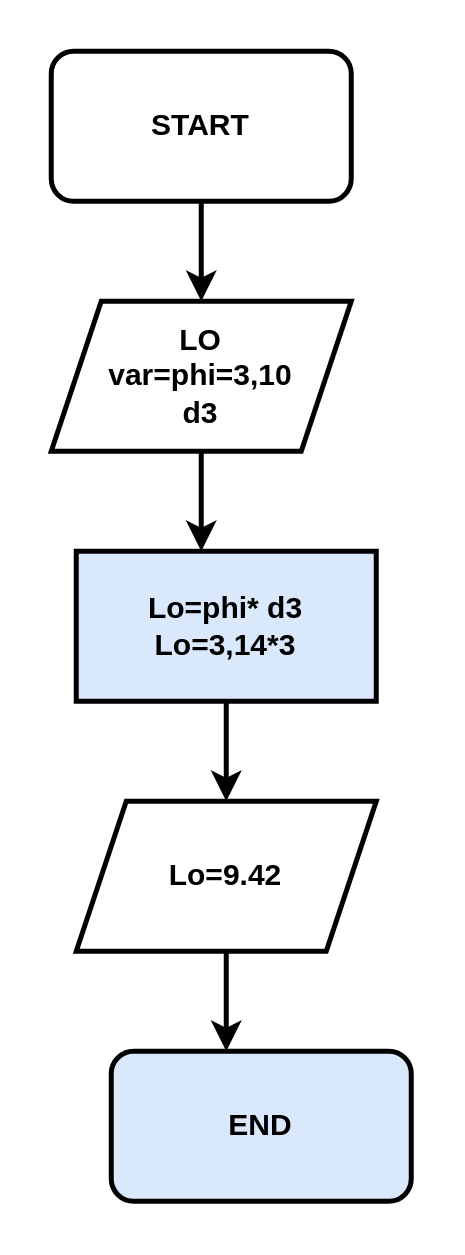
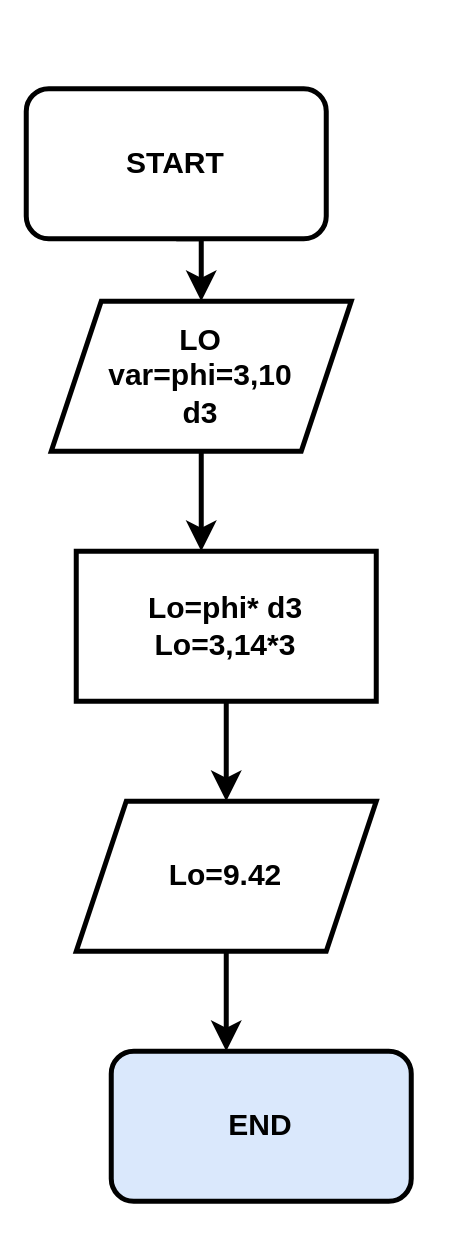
node "START": moved (201, 126) -> (176, 164)
node "Lo=phi* d3 Lo=3,14*3": fillcolor #dae8fc -> #ffffff
